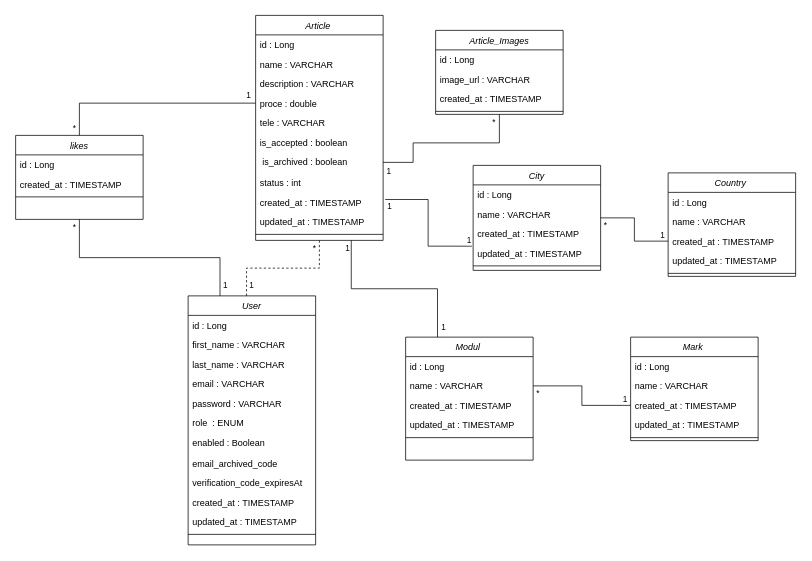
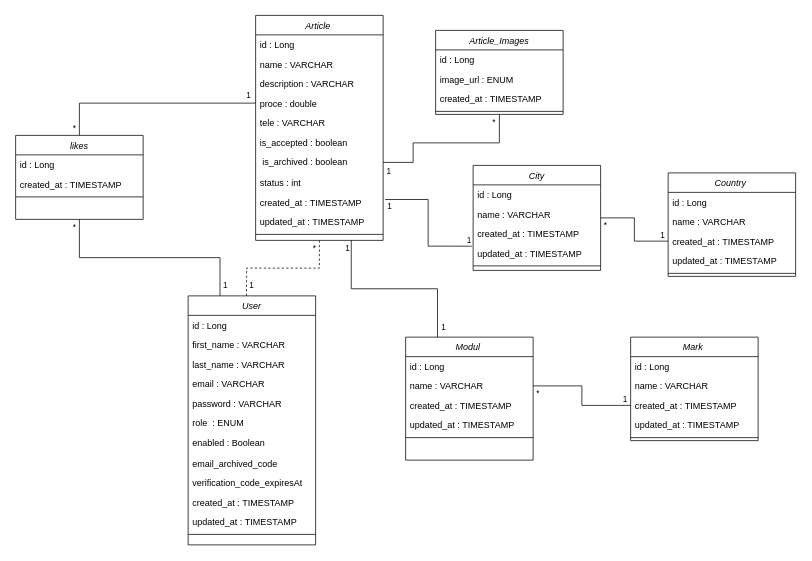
node "image_url : VARCHAR": label "image_url : VARCHAR" -> "image_url : ENUM"
